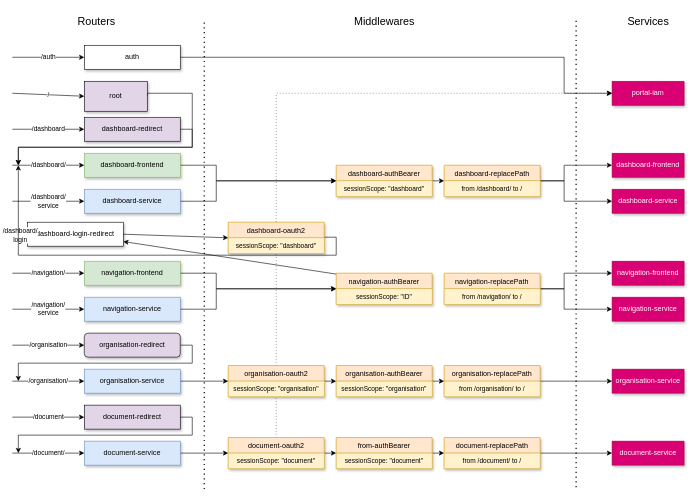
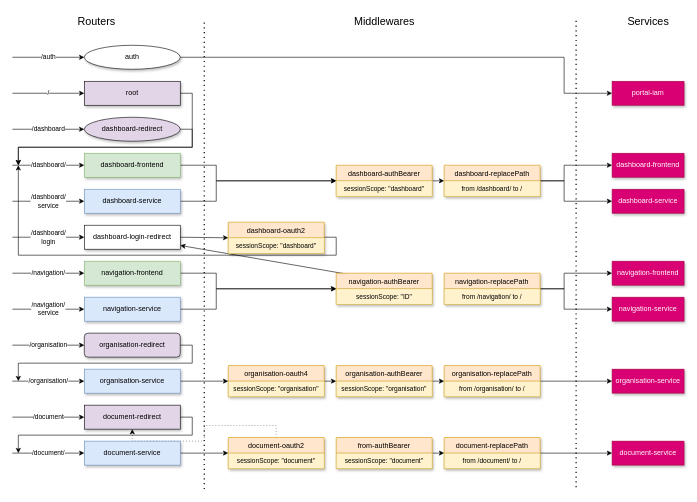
node "auth": shape rectangle -> ellipse
node "root": size 63x30 -> 96x24
node "dashboard-redirect": shape rectangle -> ellipse
edge "document-oauth2" -> "portal-iam": now "document-oauth2" -> "document-redirect"
node "dashboard-login-redirect": moved (75, 234) -> (132, 237)
node "organisation-oauth2": label "organisation-oauth2" -> "organisation-oauth4"
edge "document-oauth2" -> "from-authBearer": removed
